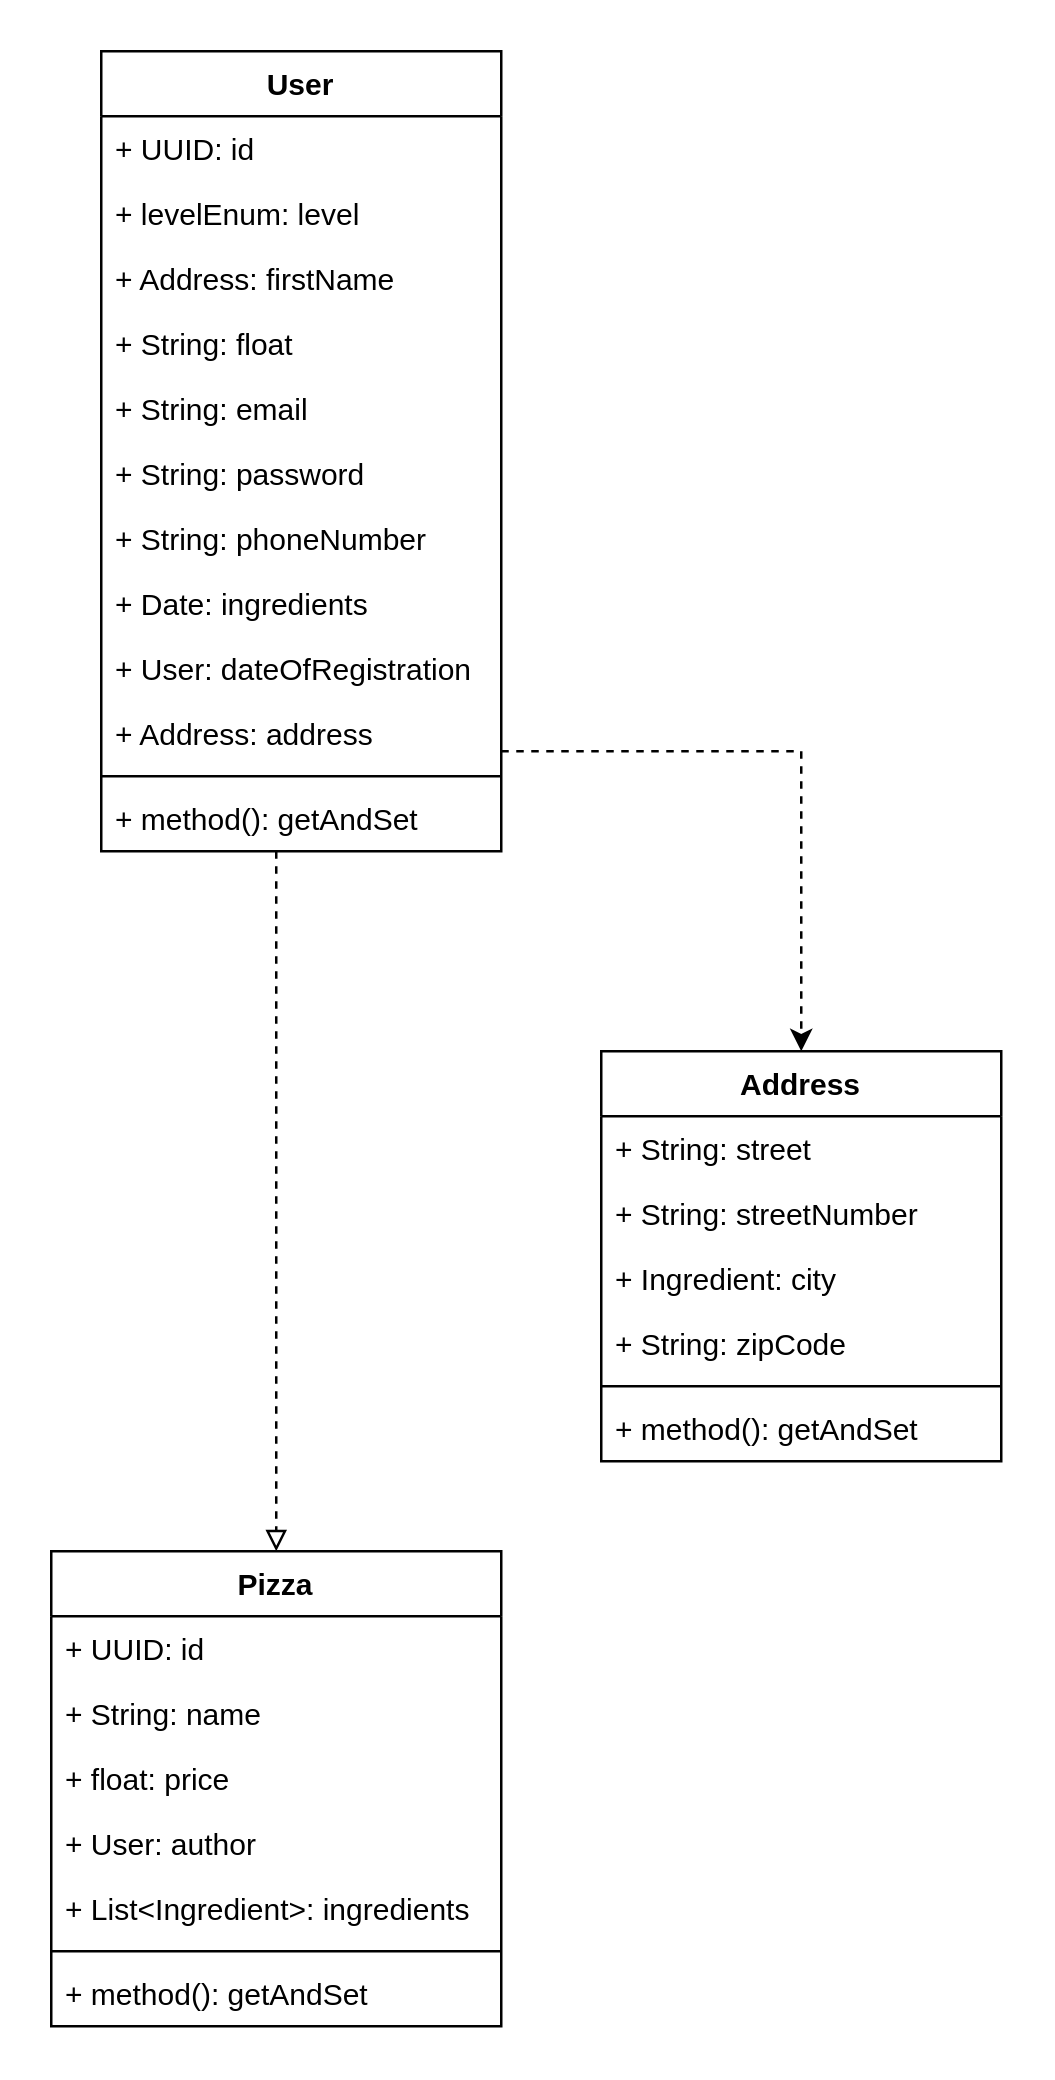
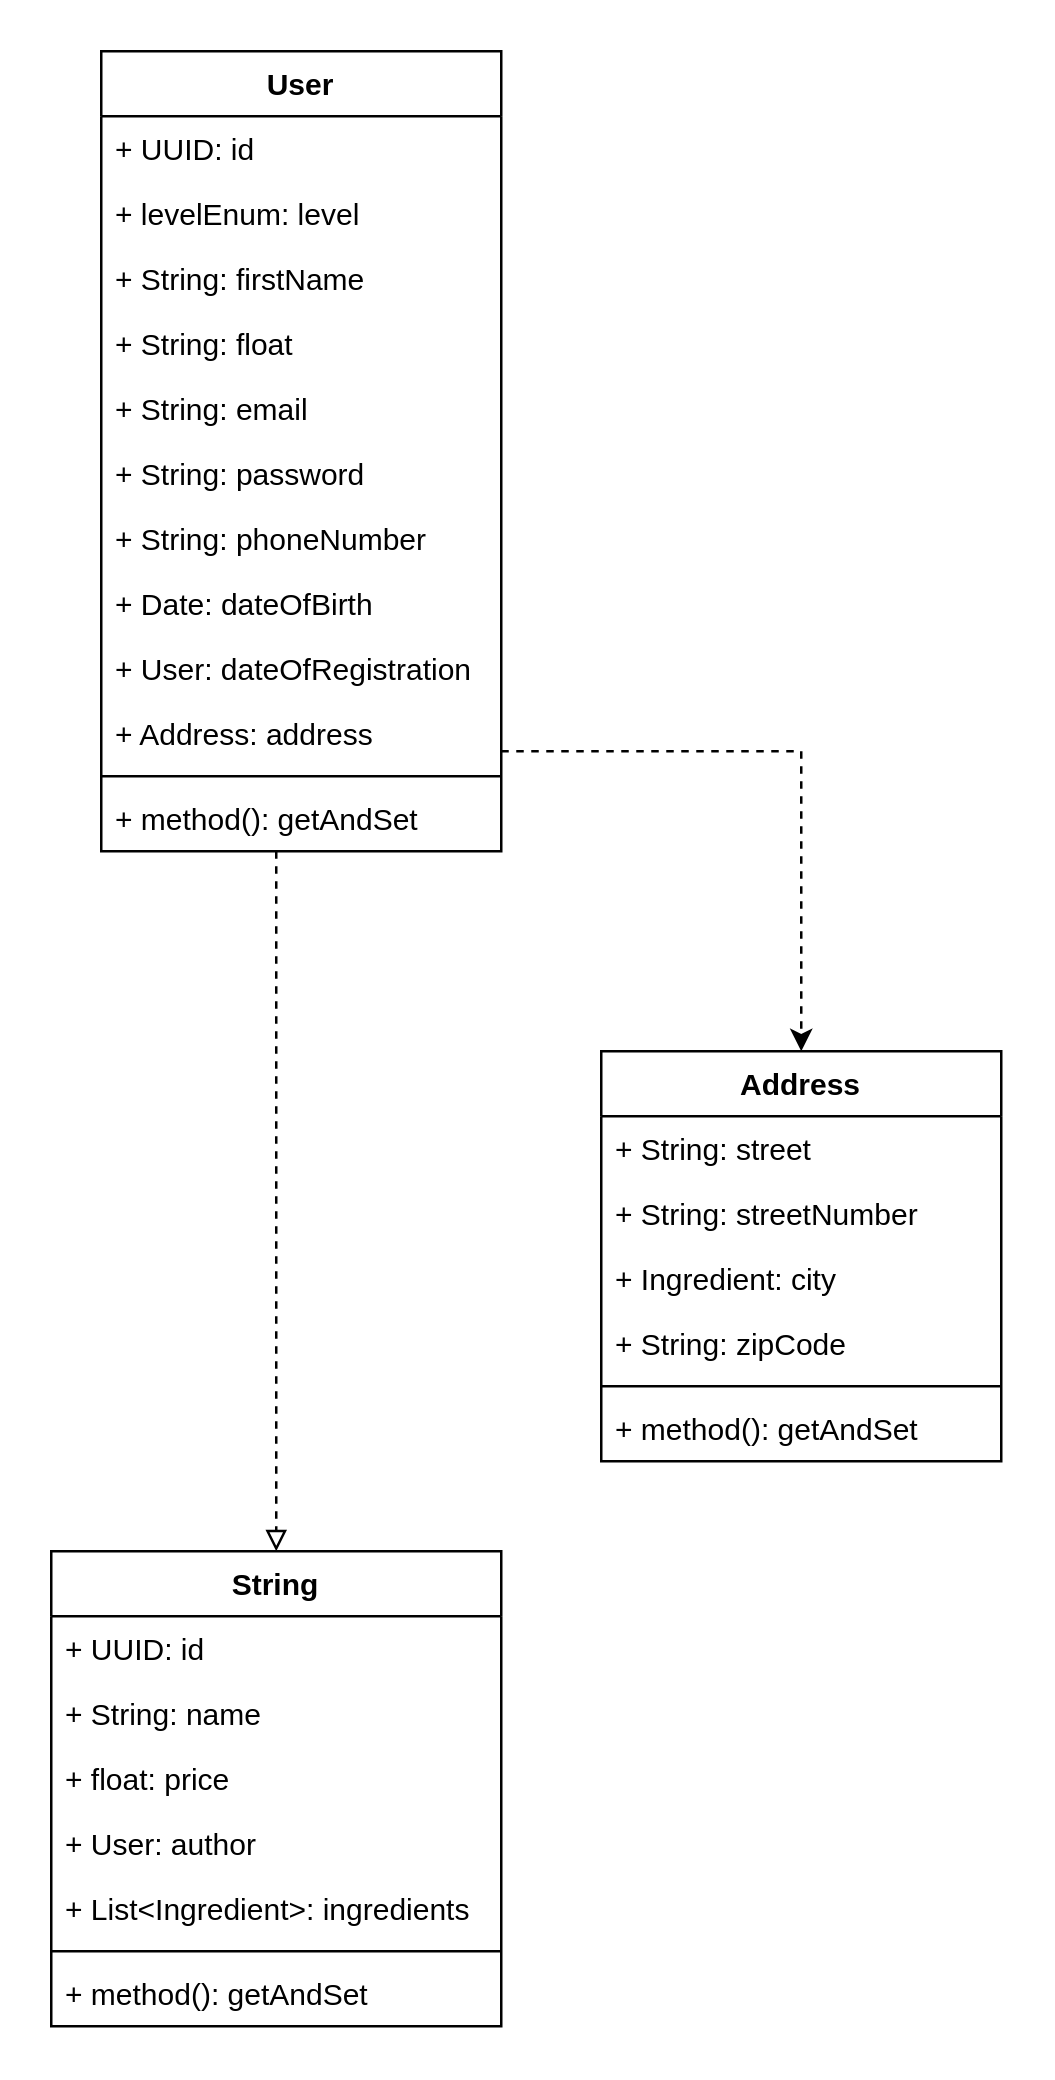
node "+ Address: firstName": label "+ Address: firstName" -> "+ String: firstName"
node "+ Date: ingredients": label "+ Date: ingredients" -> "+ Date: dateOfBirth"
node "Pizza": label "Pizza" -> "String"
